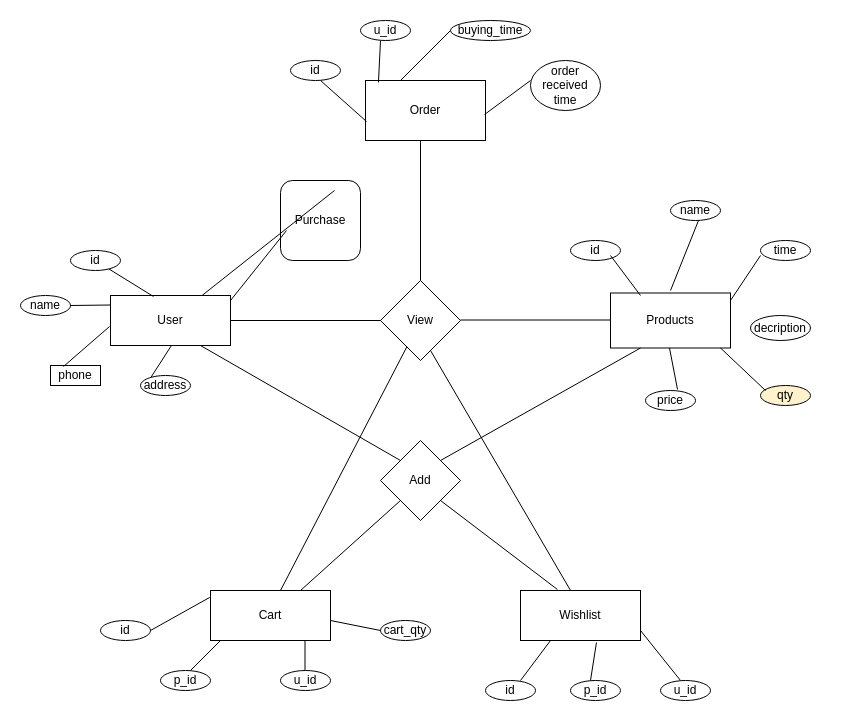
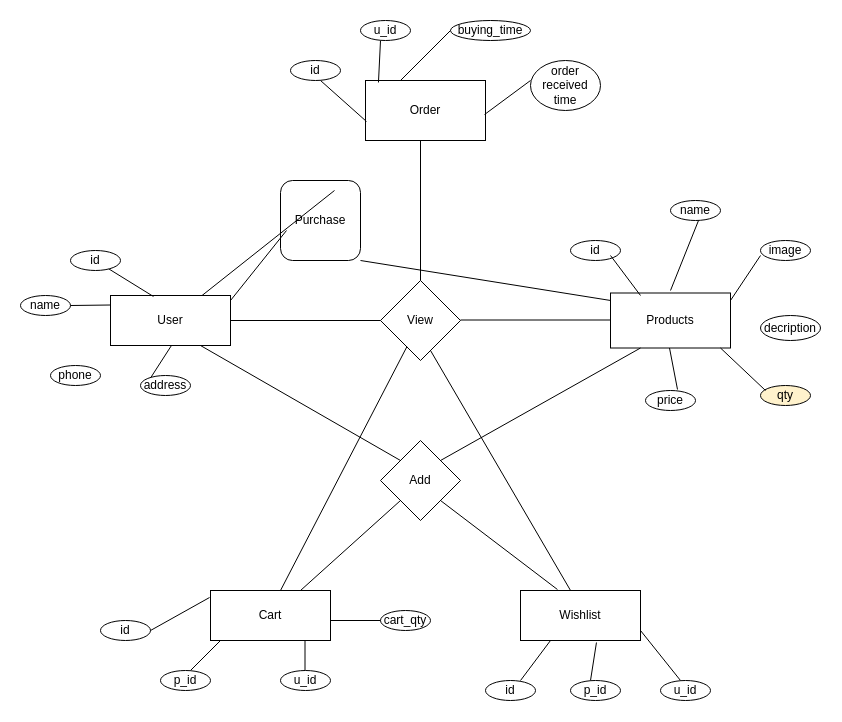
node "time": label "time" -> "image"
edge "Purchase" -- "Products": added
node "decription": moved (781, 328) -> (791, 328)
edge "User" -- "phone": removed
node "phone": shape rectangle -> ellipse
node "cart_qty": moved (406, 631) -> (406, 621)
